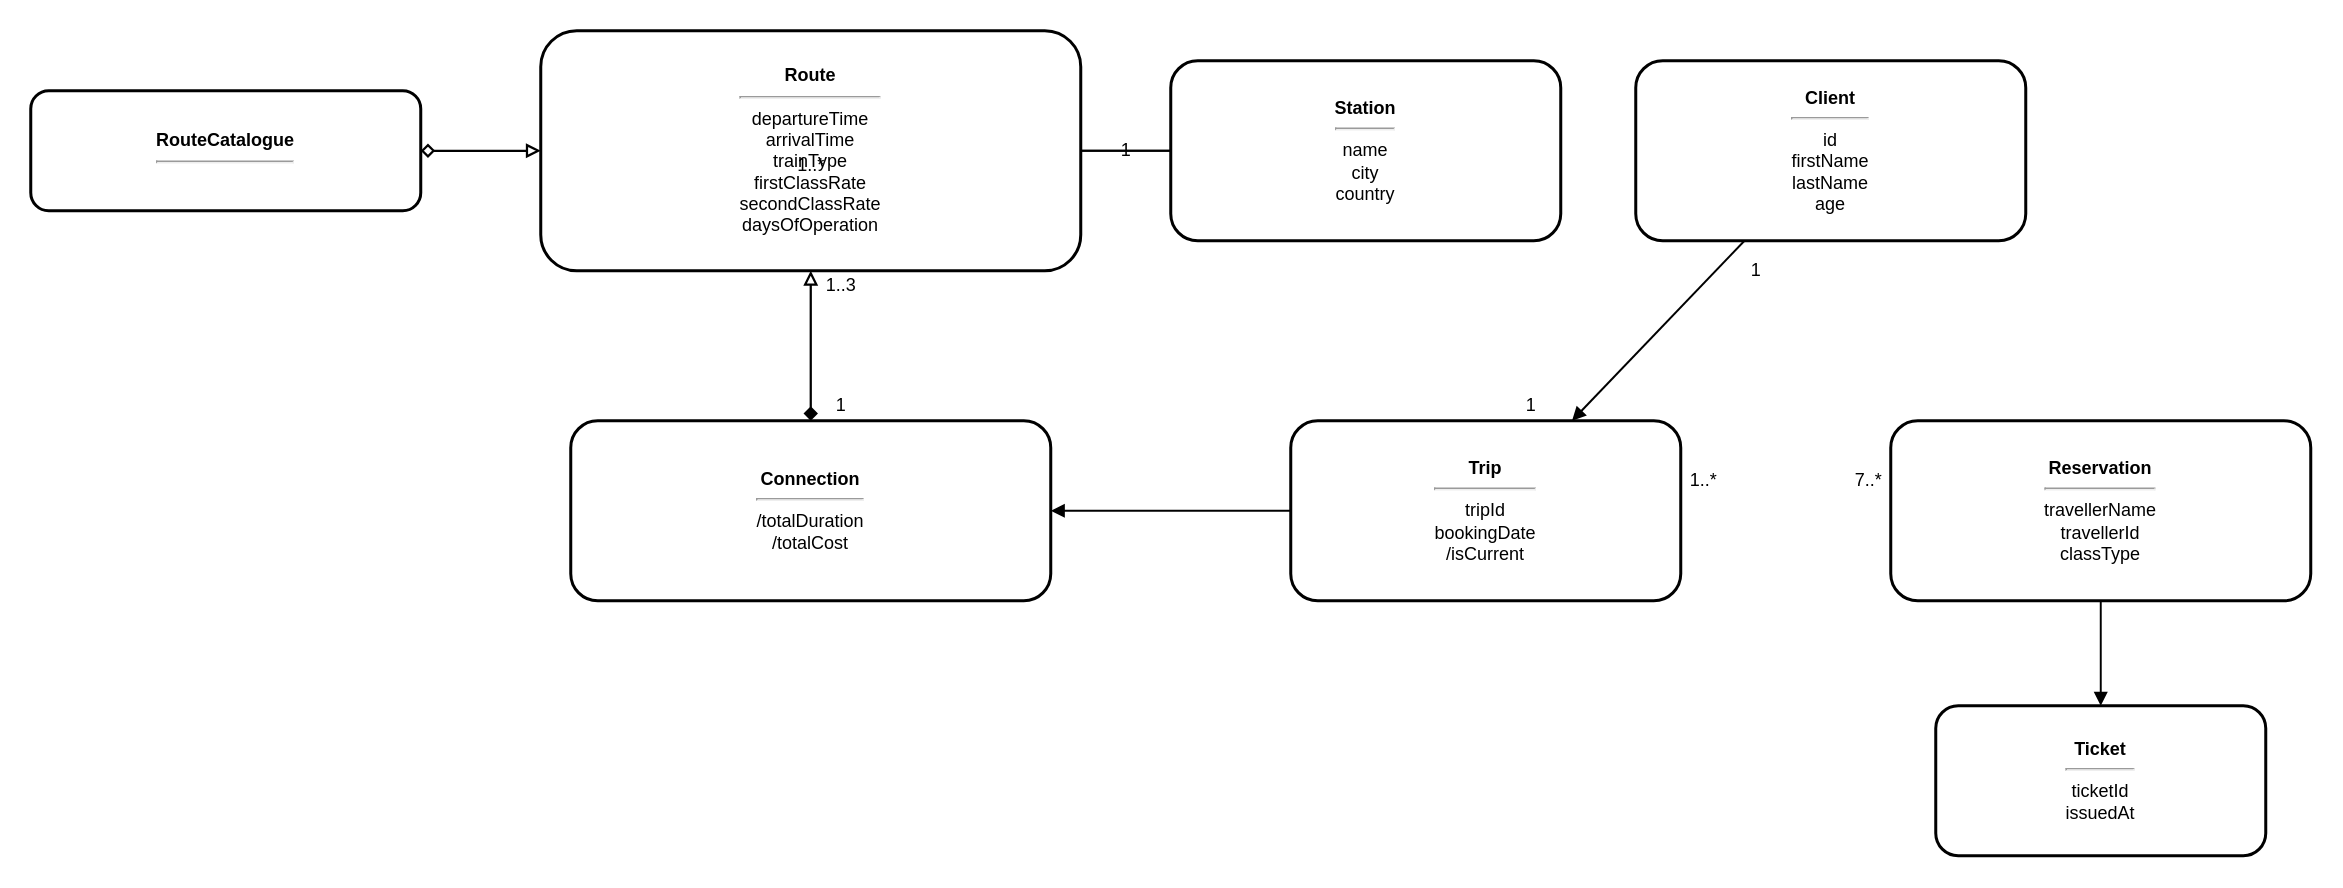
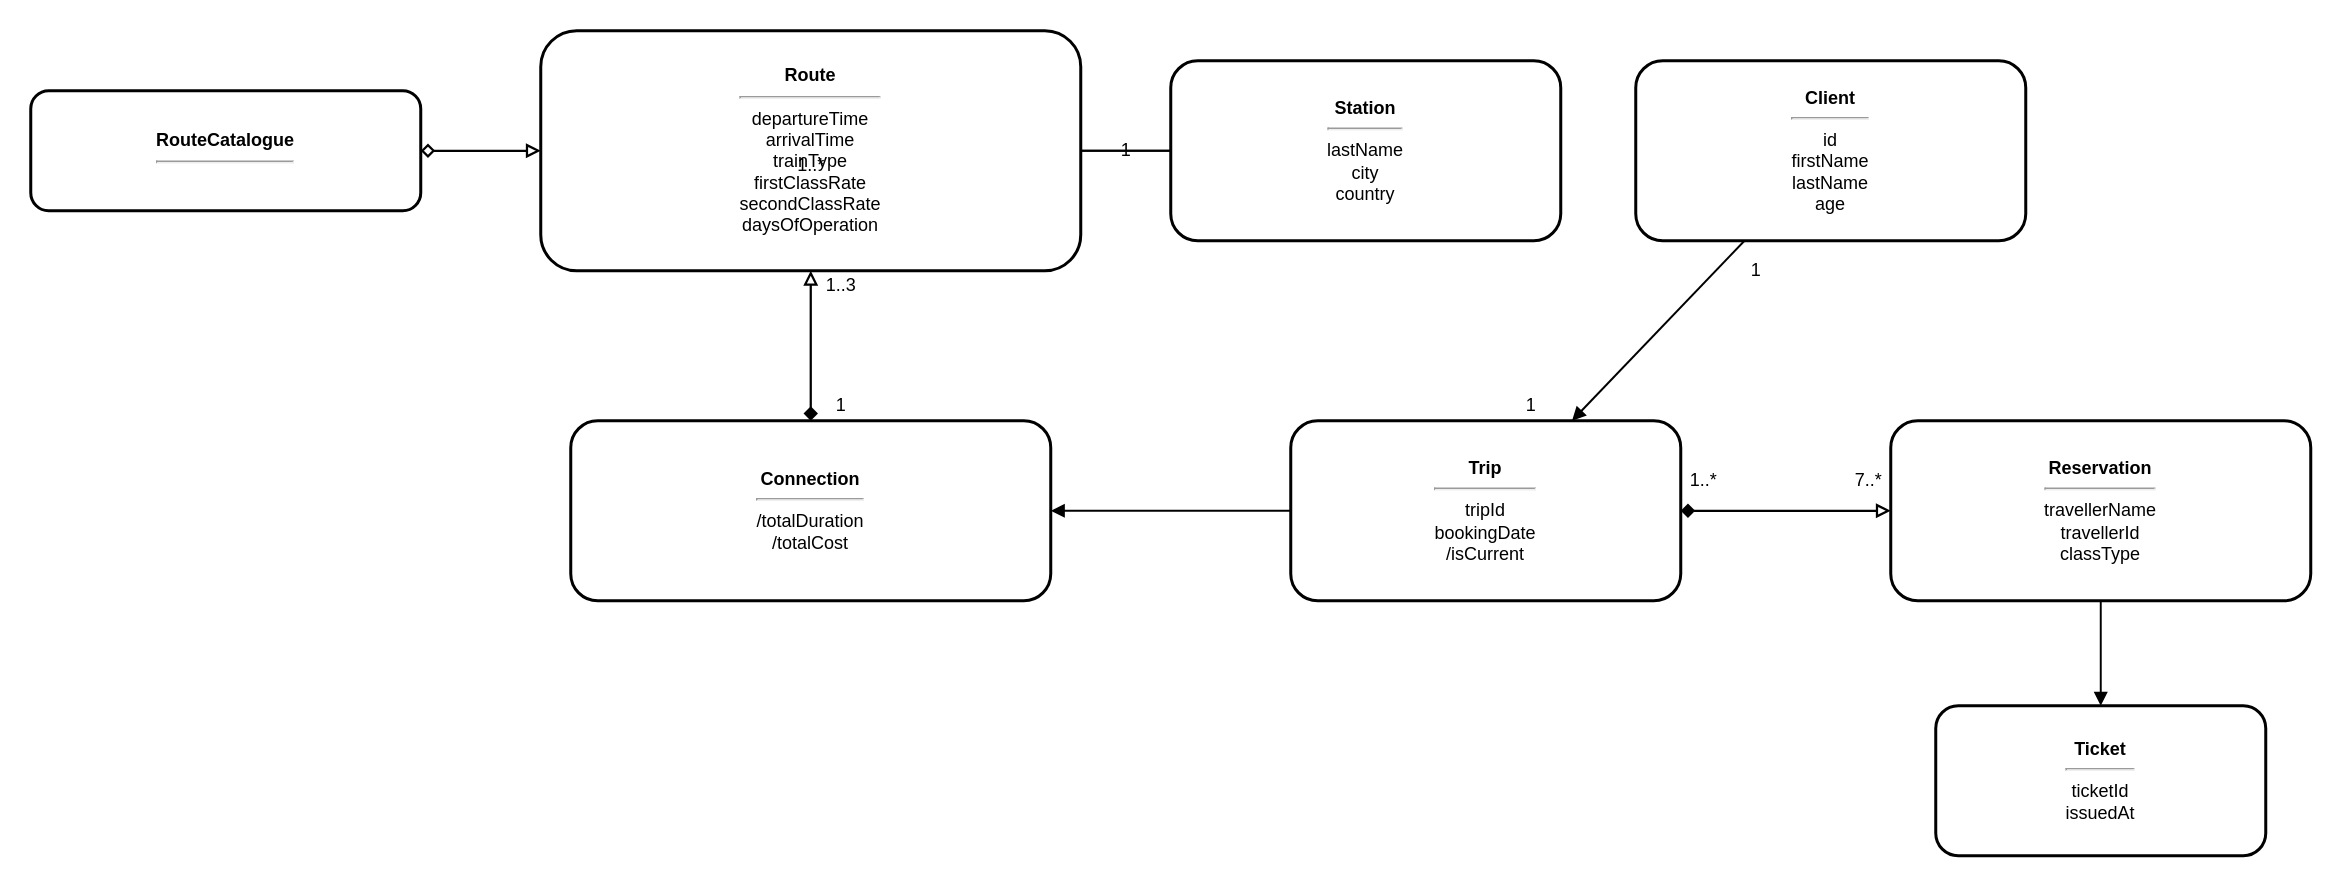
node "Stationname city country": label "Stationname city country" -> "StationlastName city country"
edge "TriptripId bookingDate /isCurrent" -- "ReservationtravellerName travellerId classType": added
